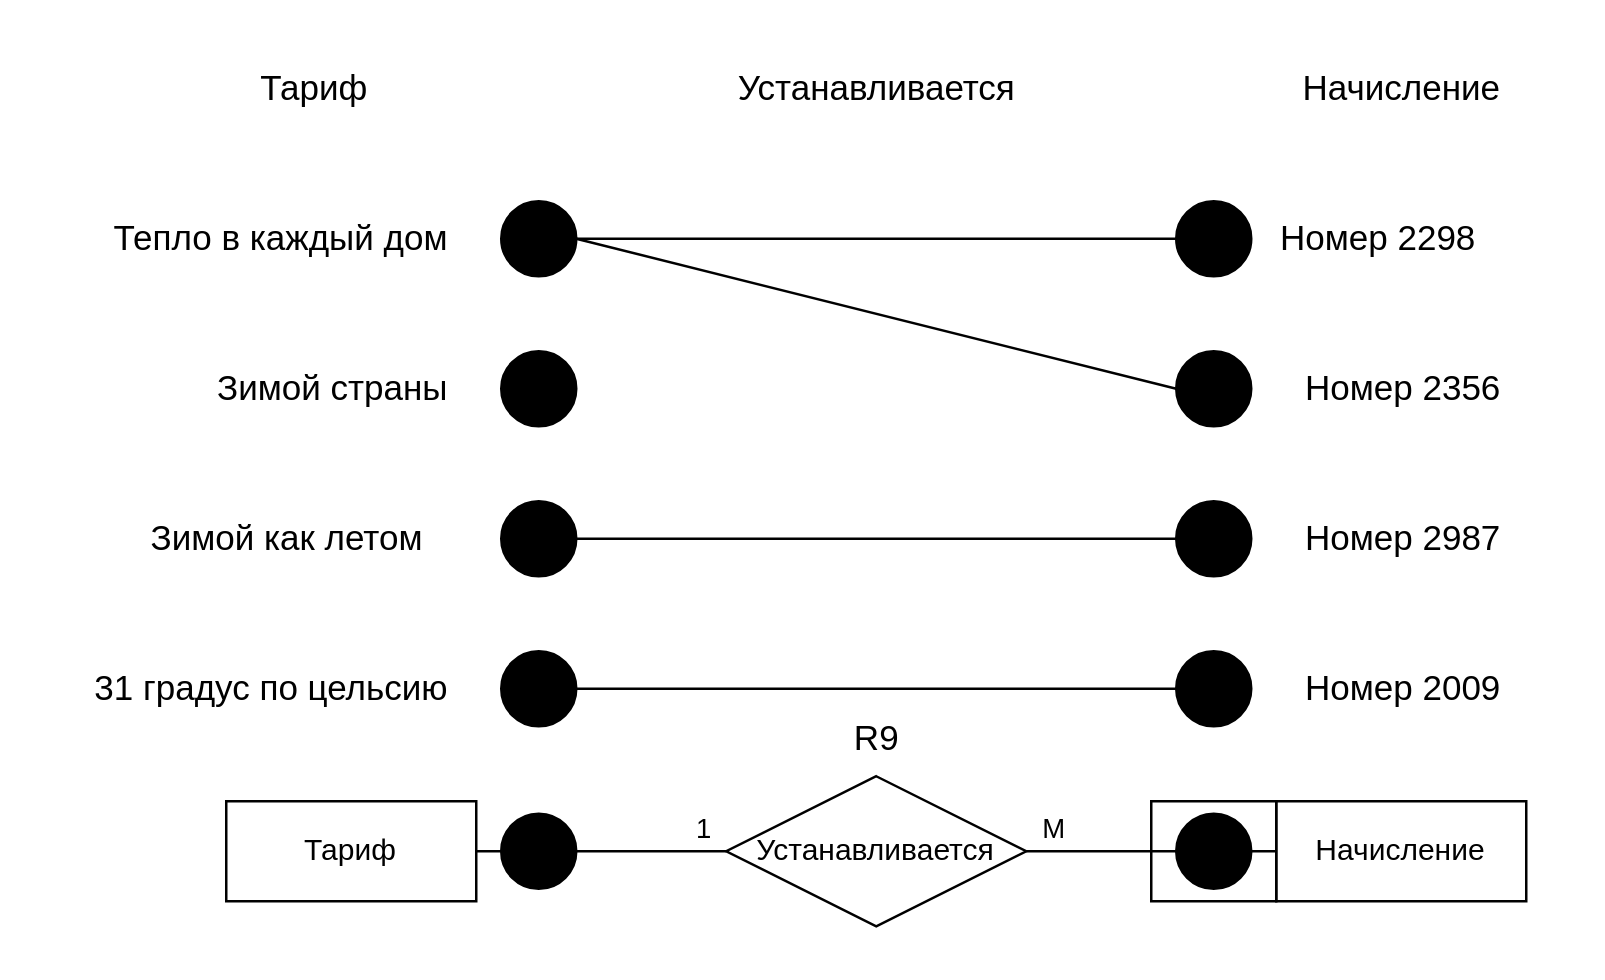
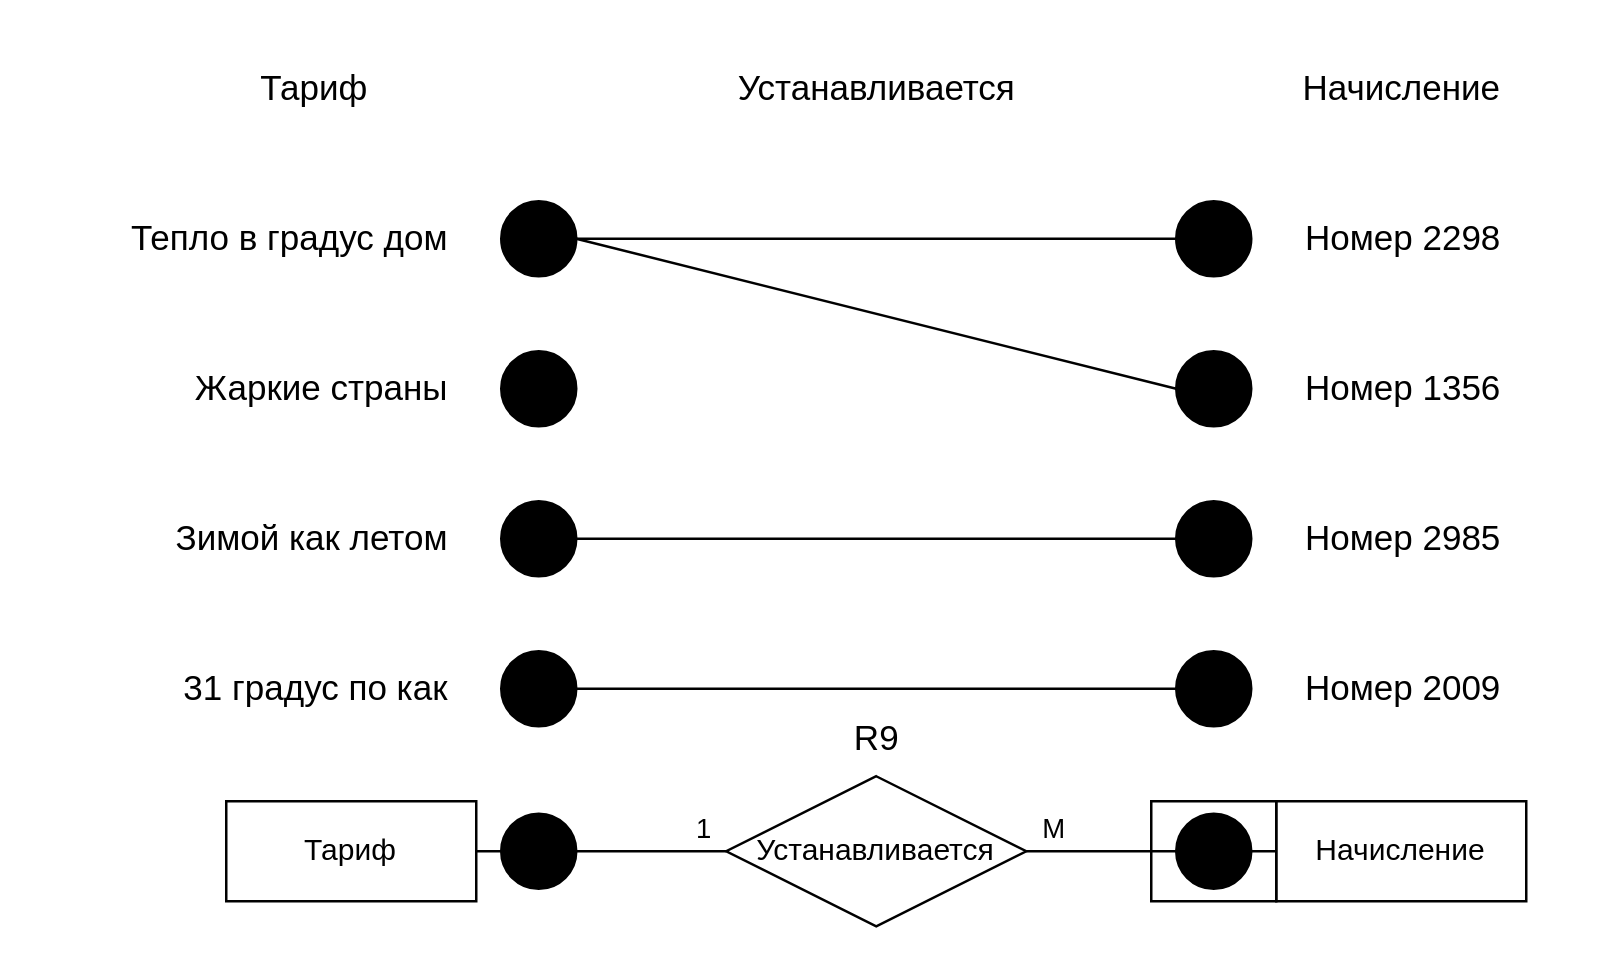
node "Тепло в каждый дом": label "Тепло в каждый дом" -> "Тепло в градус дом"
node "Номер 2298": moved (1401, 239) -> (1426, 239)
node "Зимой страны": label "Зимой страны" -> "Жаркие страны"
node "Номер 2356": label "Номер 2356" -> "Номер 1356"
node "Зимой как летом": moved (264, 539) -> (289, 539)
node "Номер 2987": label "Номер 2987" -> "Номер 2985"
node "31 градус по цельсию": label "31 градус по цельсию" -> "31 градус по как"
